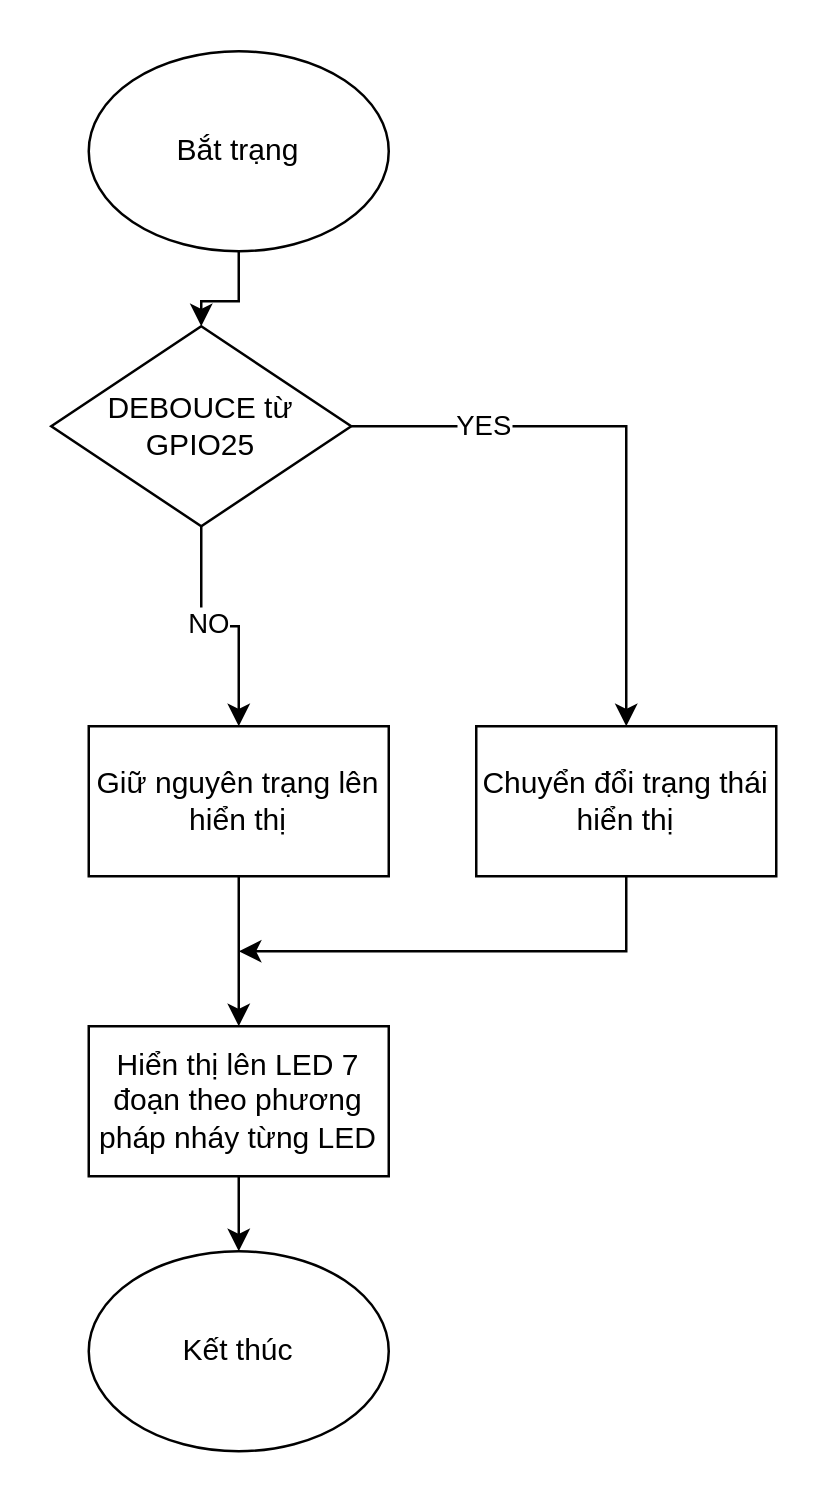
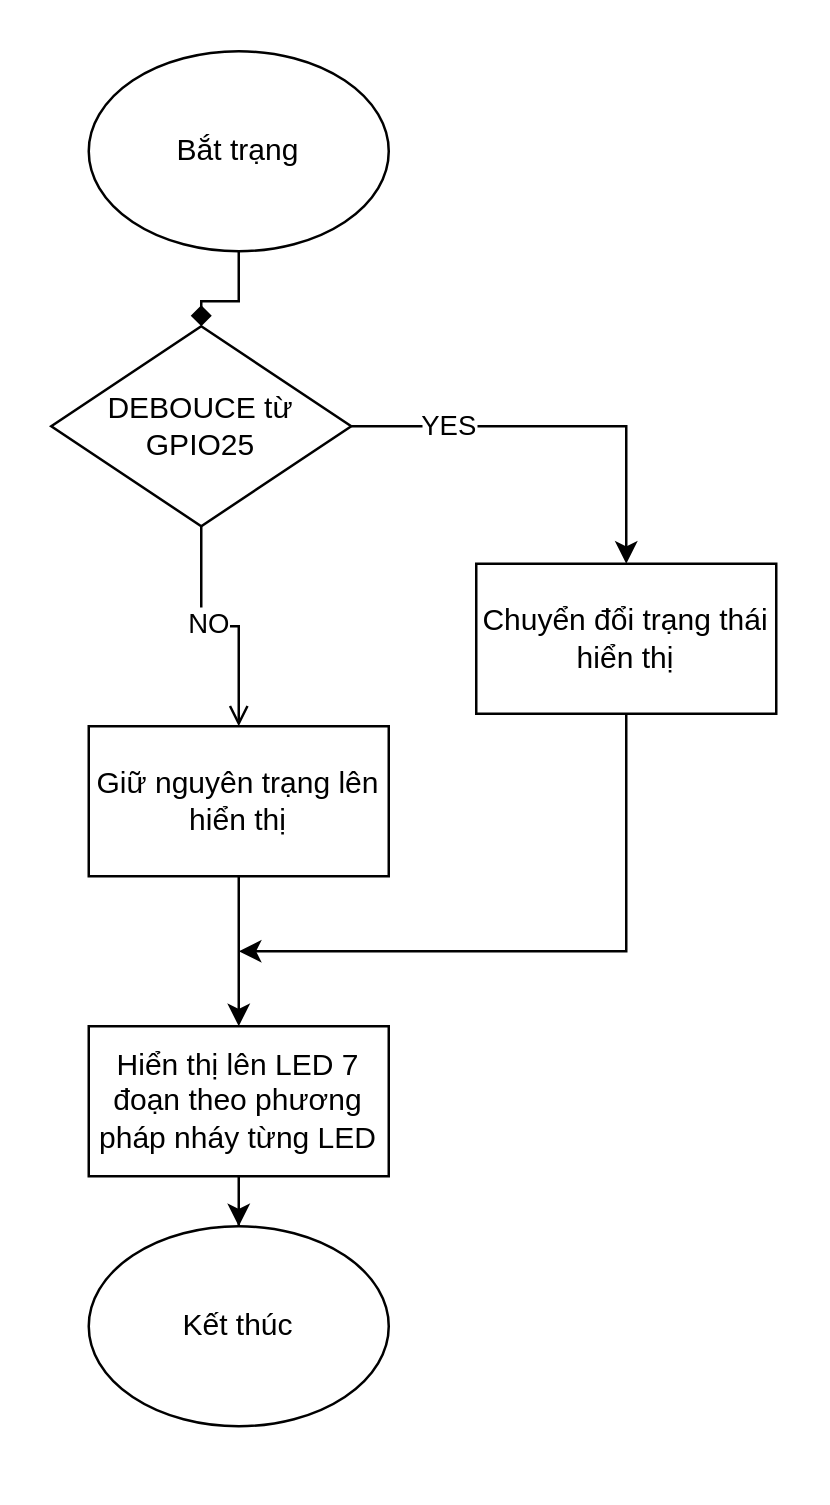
edge "Bắt trạng" -> "DEBOUCE từ GPIO25": arrowhead classic -> diamond
edge "DEBOUCE từ GPIO25" -> "Giữ nguyên trạng lên hiển thị": arrowhead classic -> open
node "Chuyển đổi trạng thái hiển thị": moved (626, 801) -> (626, 639)
node "Kết thúc": moved (239, 1351) -> (239, 1326)
